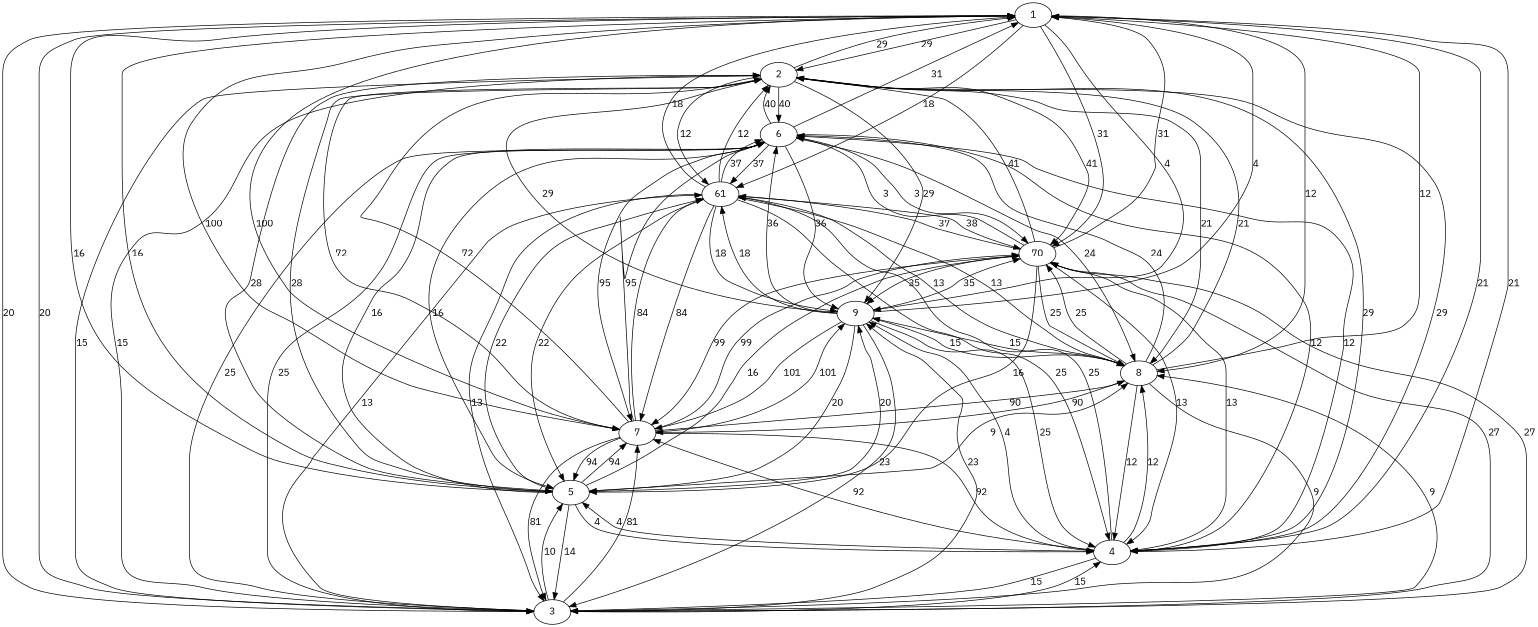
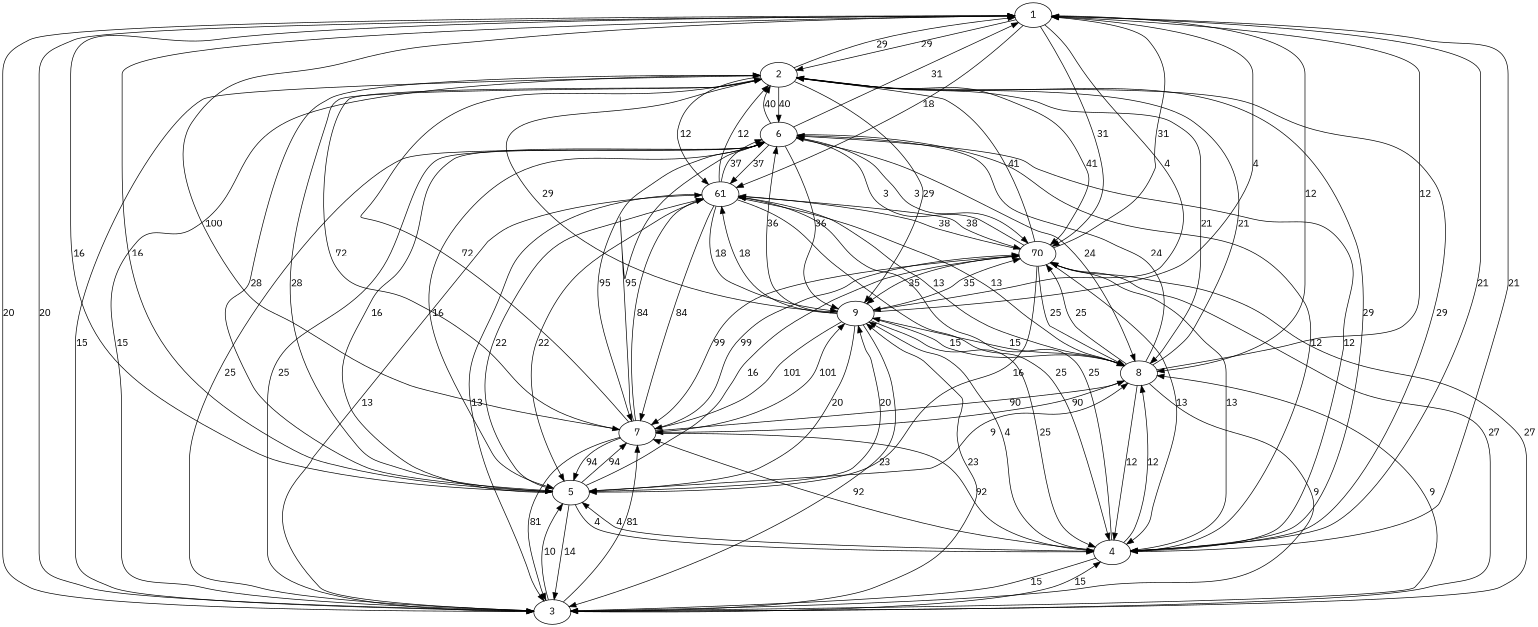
edge "61" -> "1": removed, label "18"
edge "1" -> "7": removed, label "100"
edge "70" -> "61": label "37" -> "38"
